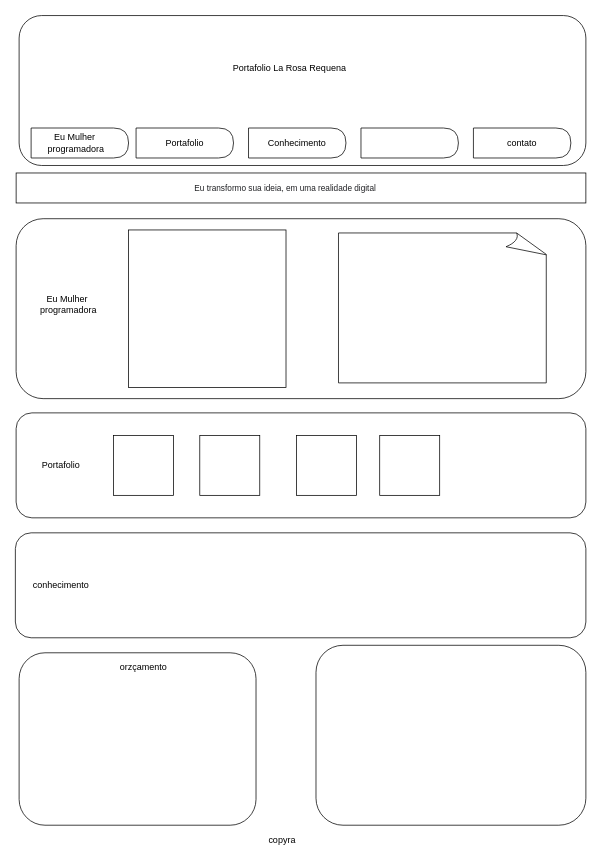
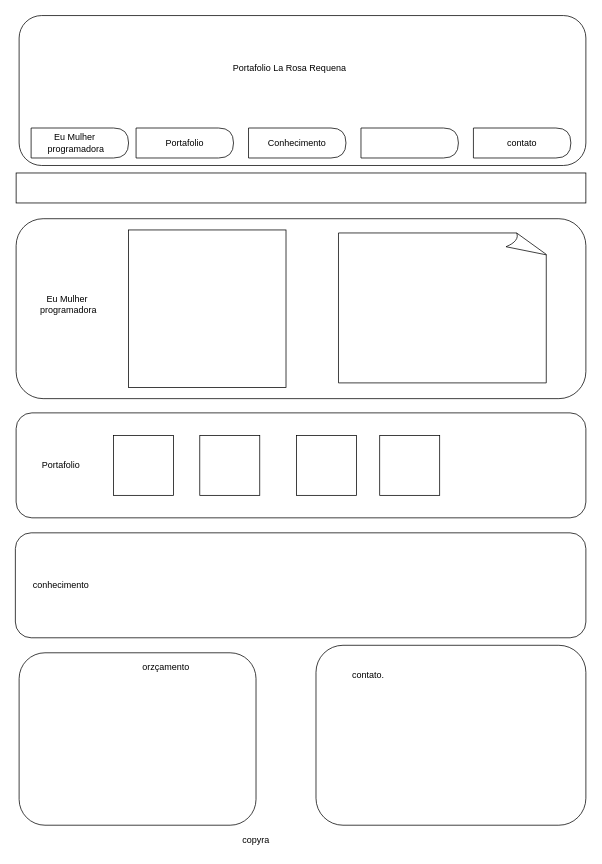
node "Eu transformo sua ideia, em uma realidade digital": removed
node "orzçamento": moved (144, 668) -> (166, 668)
node "contato.": added
node "copyra": moved (282, 840) -> (256, 840)
